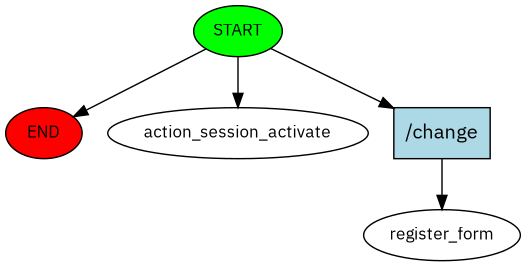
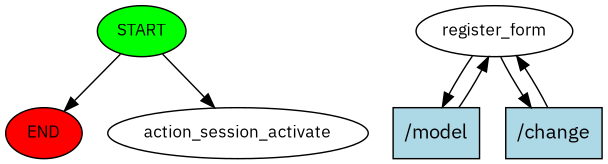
edge "START" -> "/change": now "register_form" -> "/change"
node "/model": added
